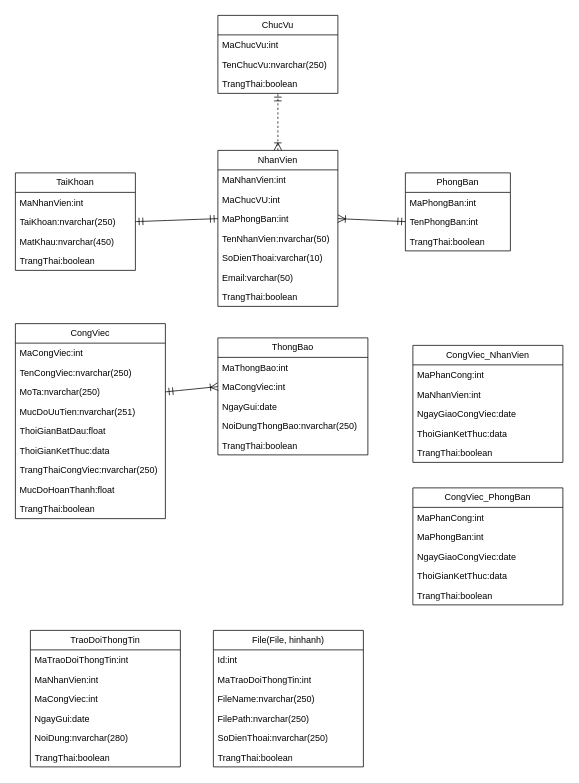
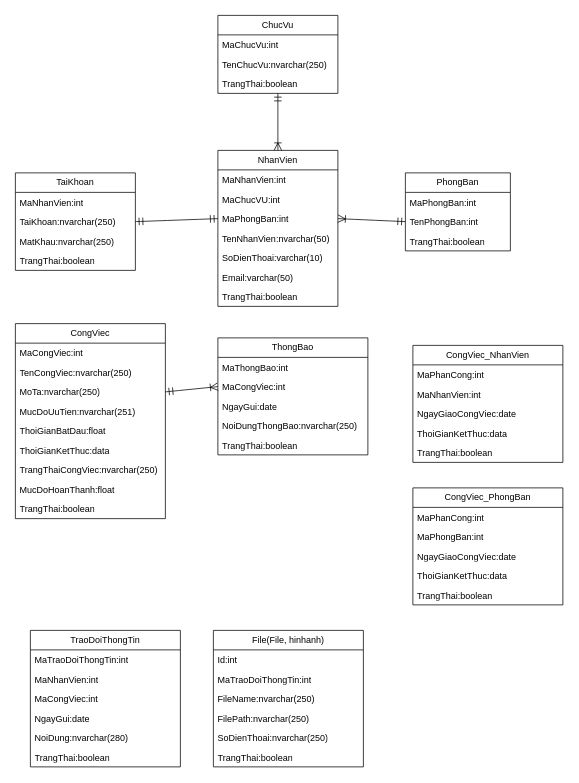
edge "ChucVu" -- "NhanVien": style dashed -> solid
node "MatKhau:nvarchar(450)": label "MatKhau:nvarchar(450)" -> "MatKhau:nvarchar(250)"
